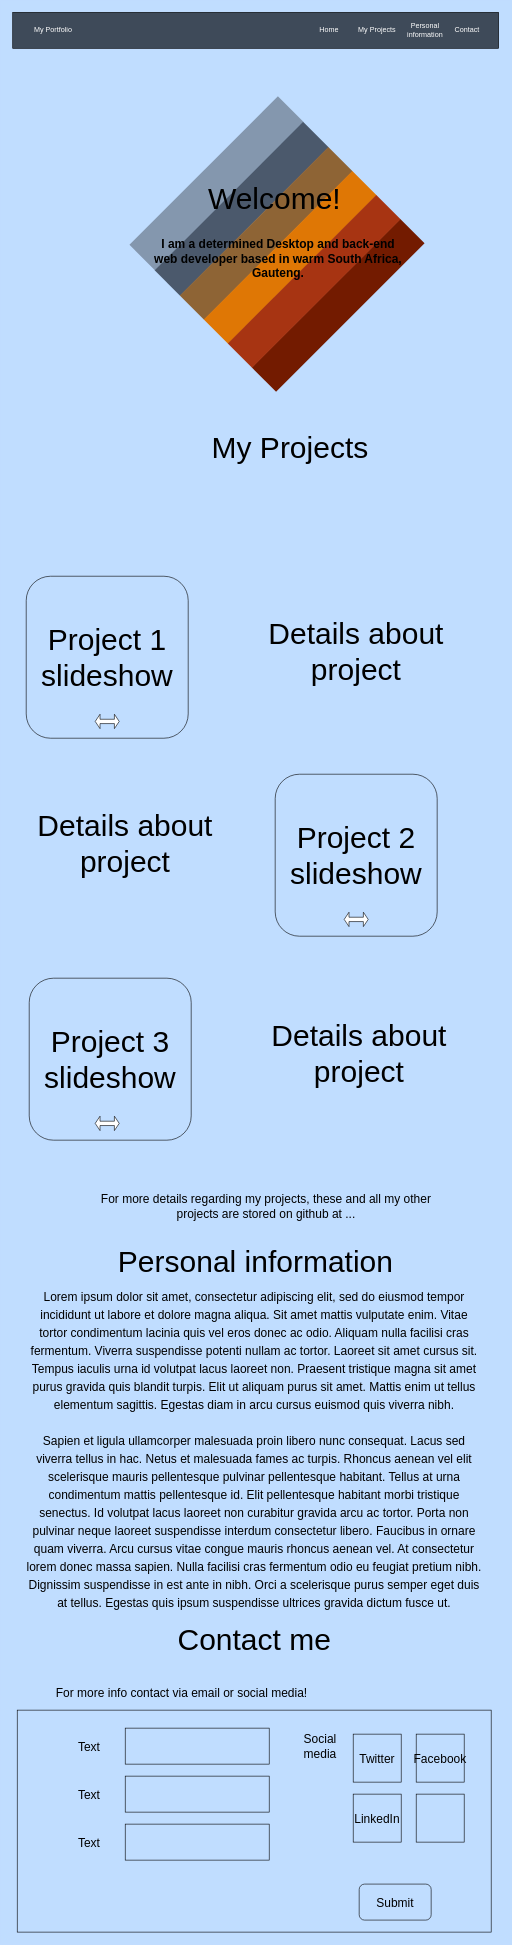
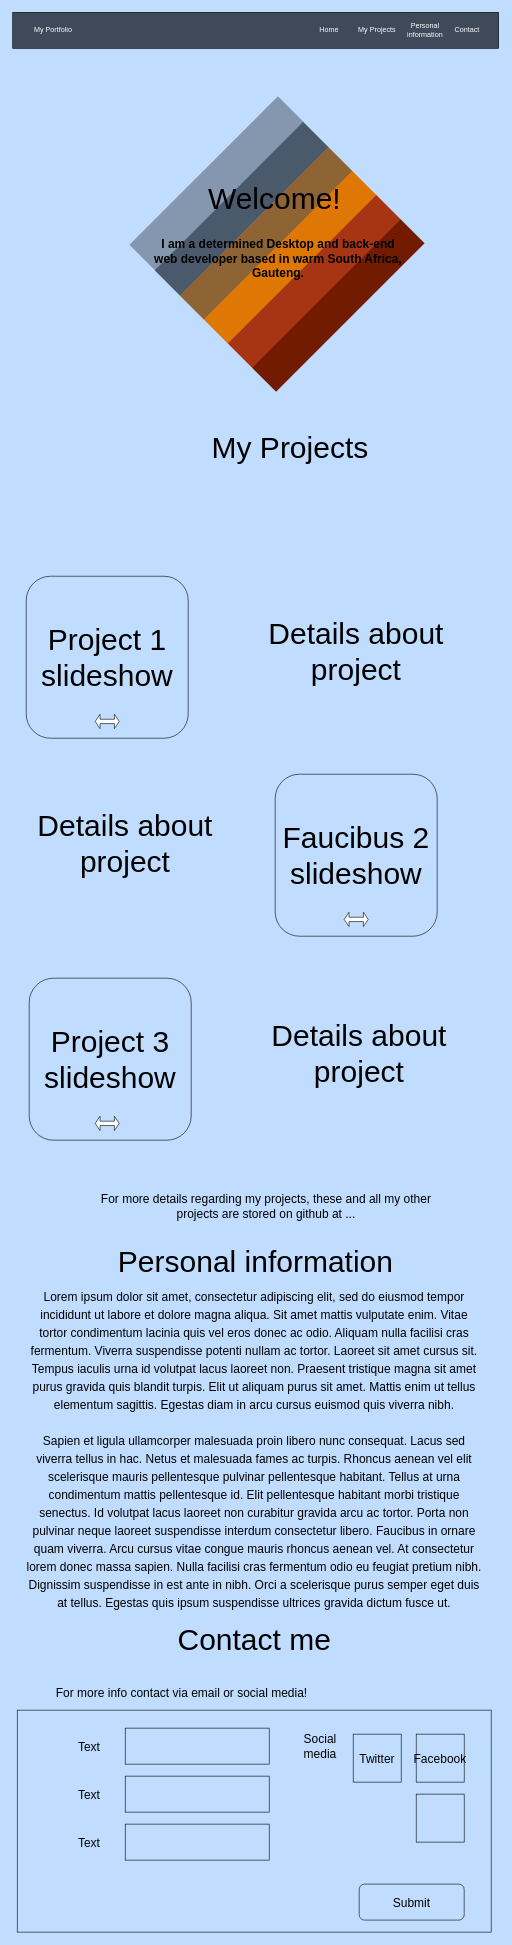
node "Project 2 slideshow": label "Project 2 slideshow" -> "Faucibus 2 slideshow"
node "LinkedIn": removed
node "Submit": size 72x36 -> 105x36
